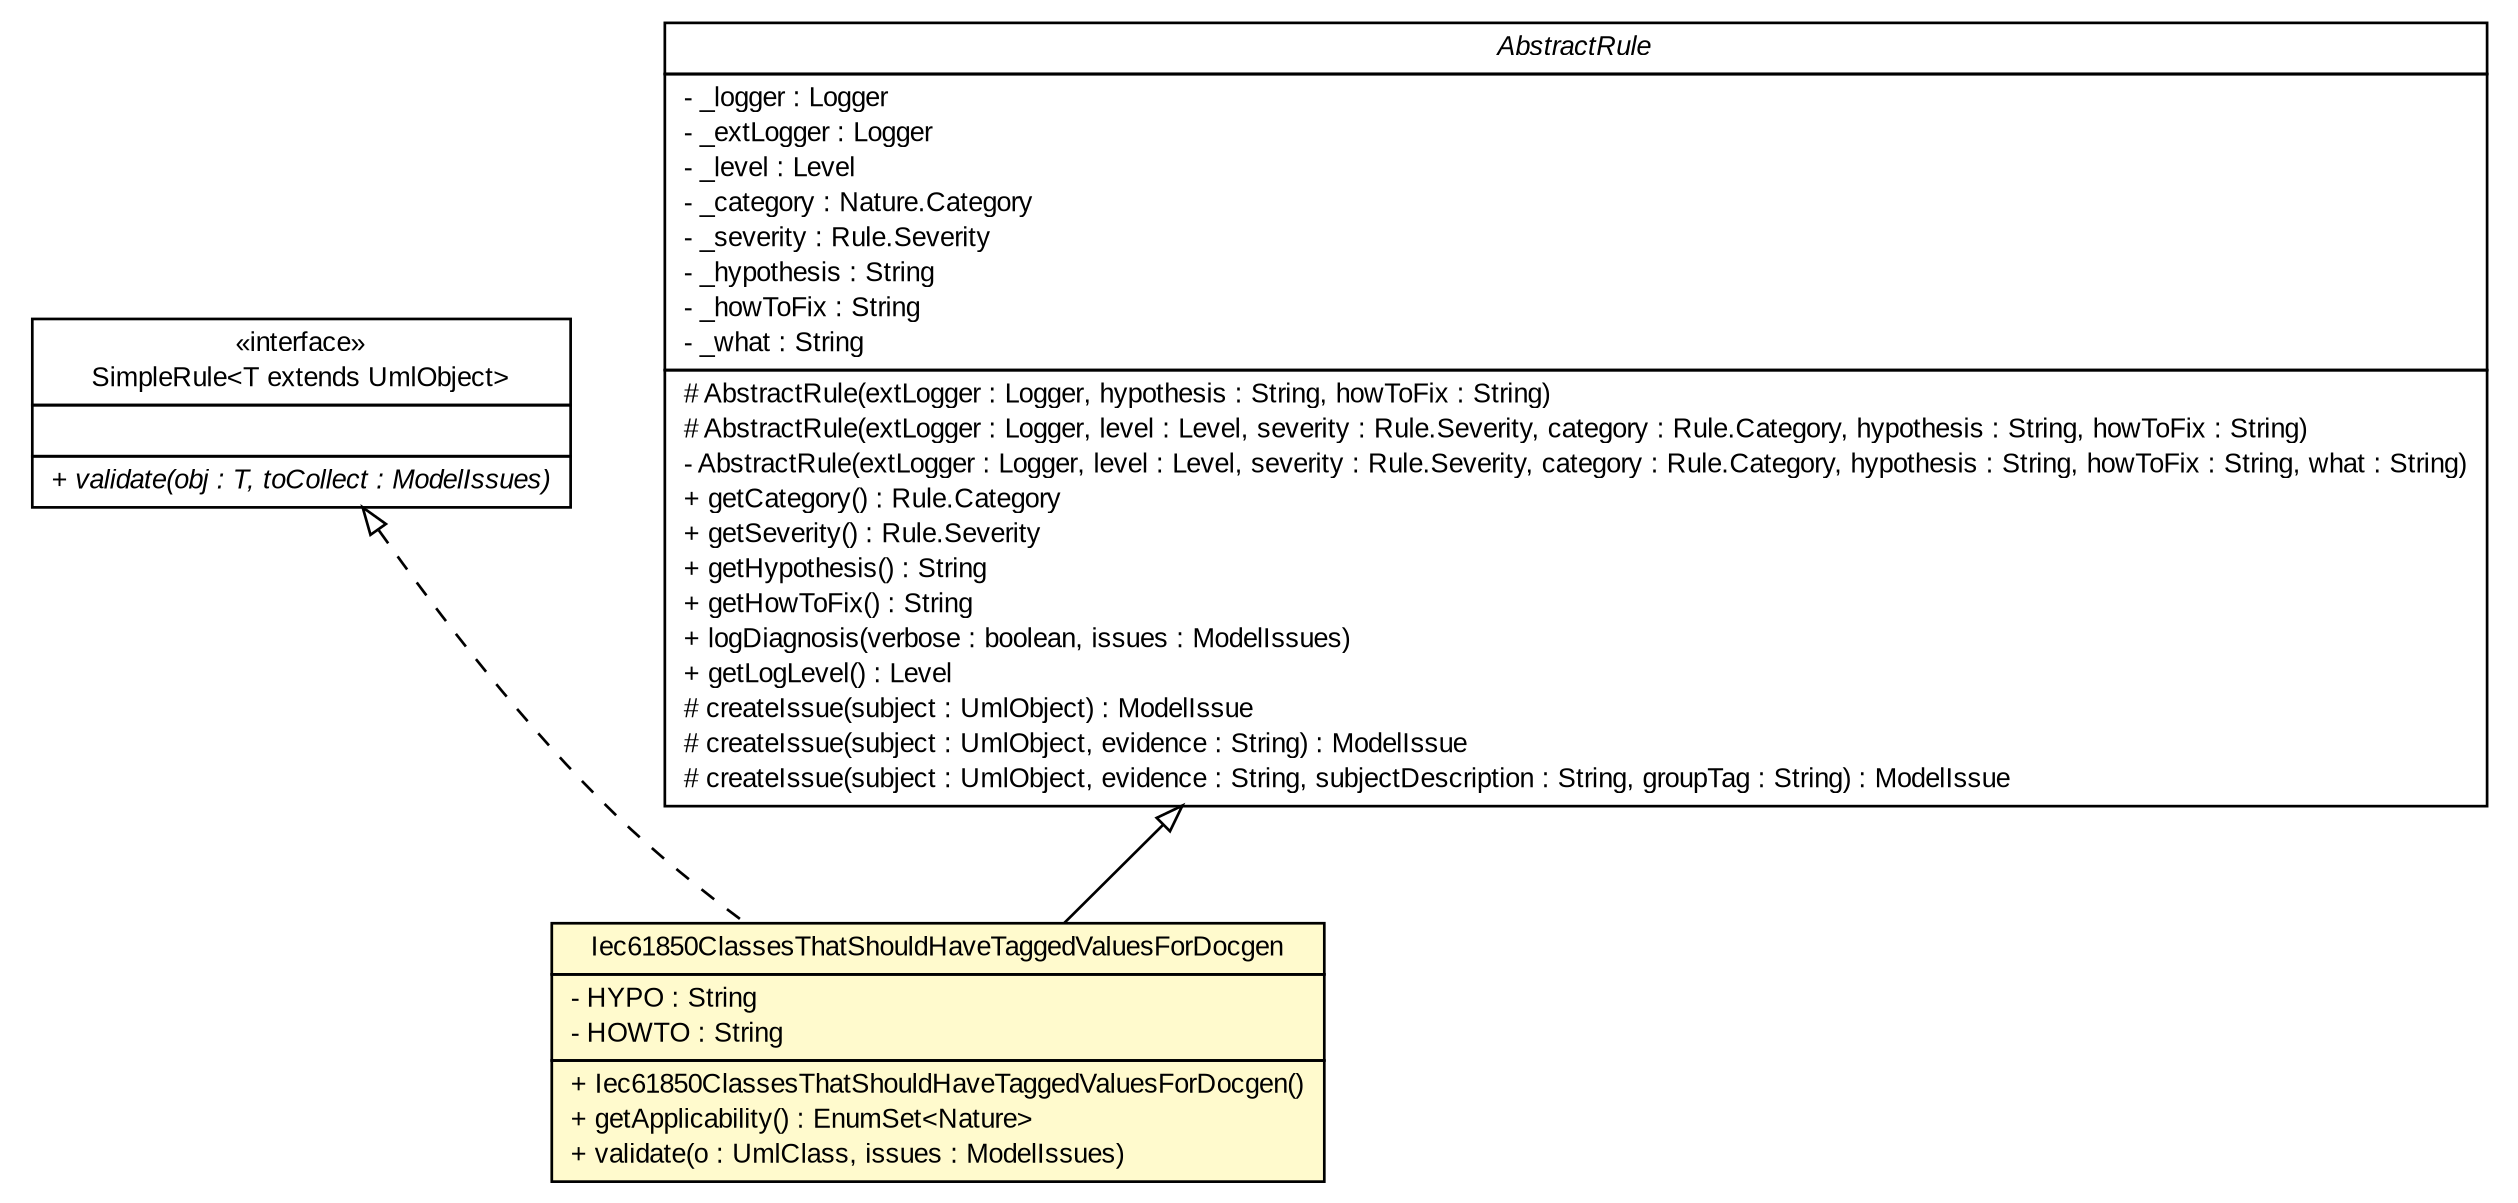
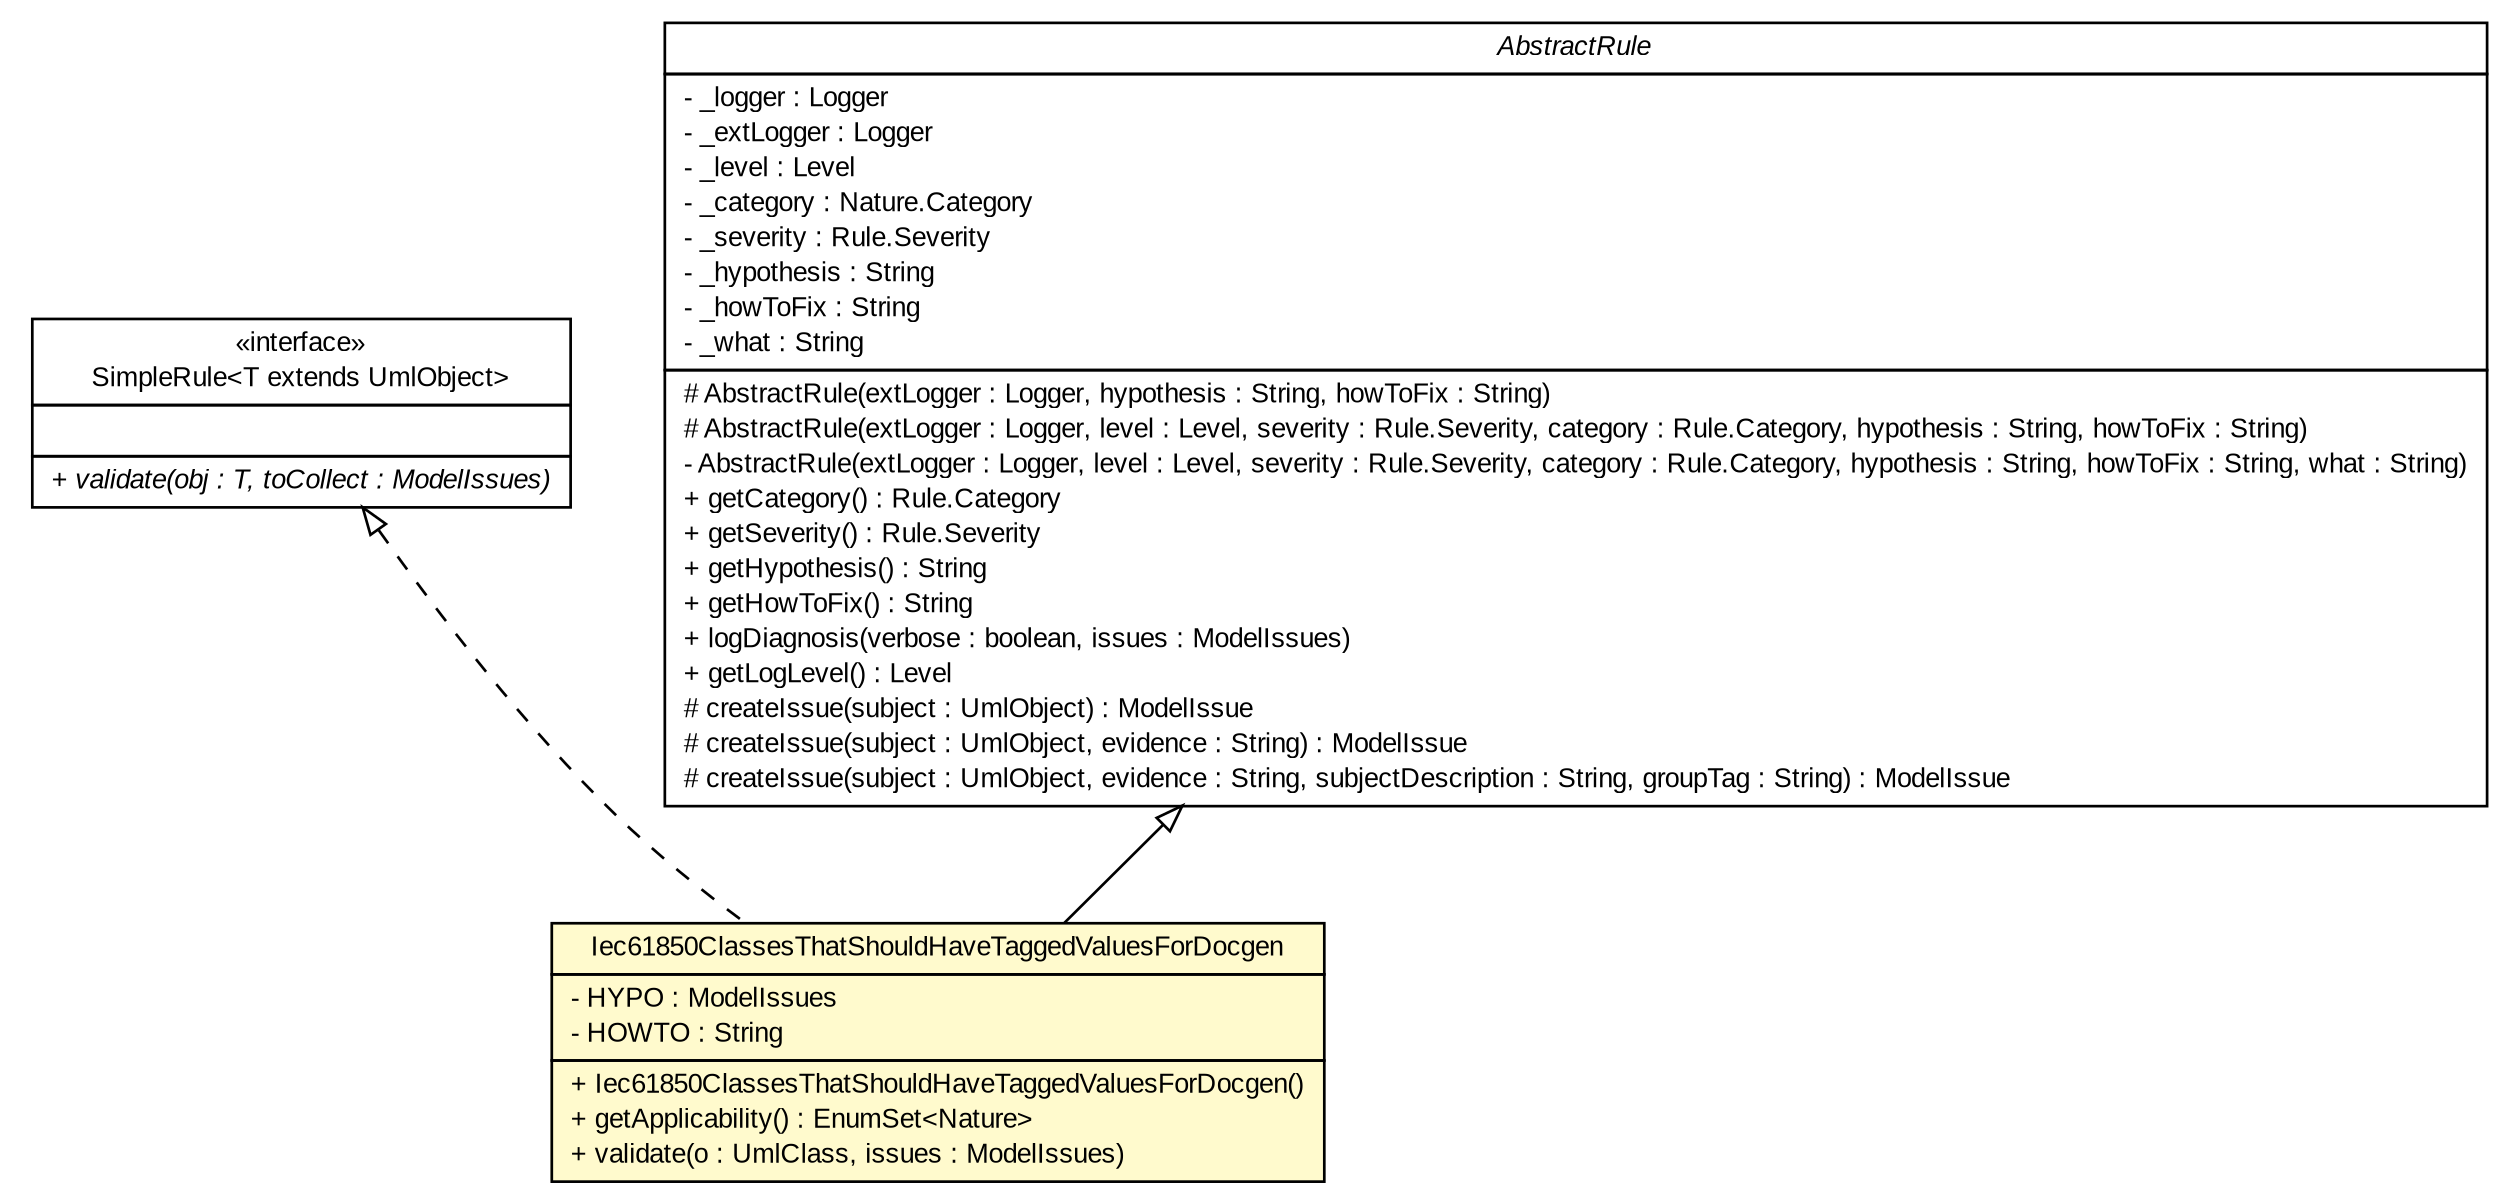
node "Iec61850ClassesThatShouldHaveTaggedValuesForDocgen": text "- HYPO : String" -> "- HYPO : ModelIssues"
